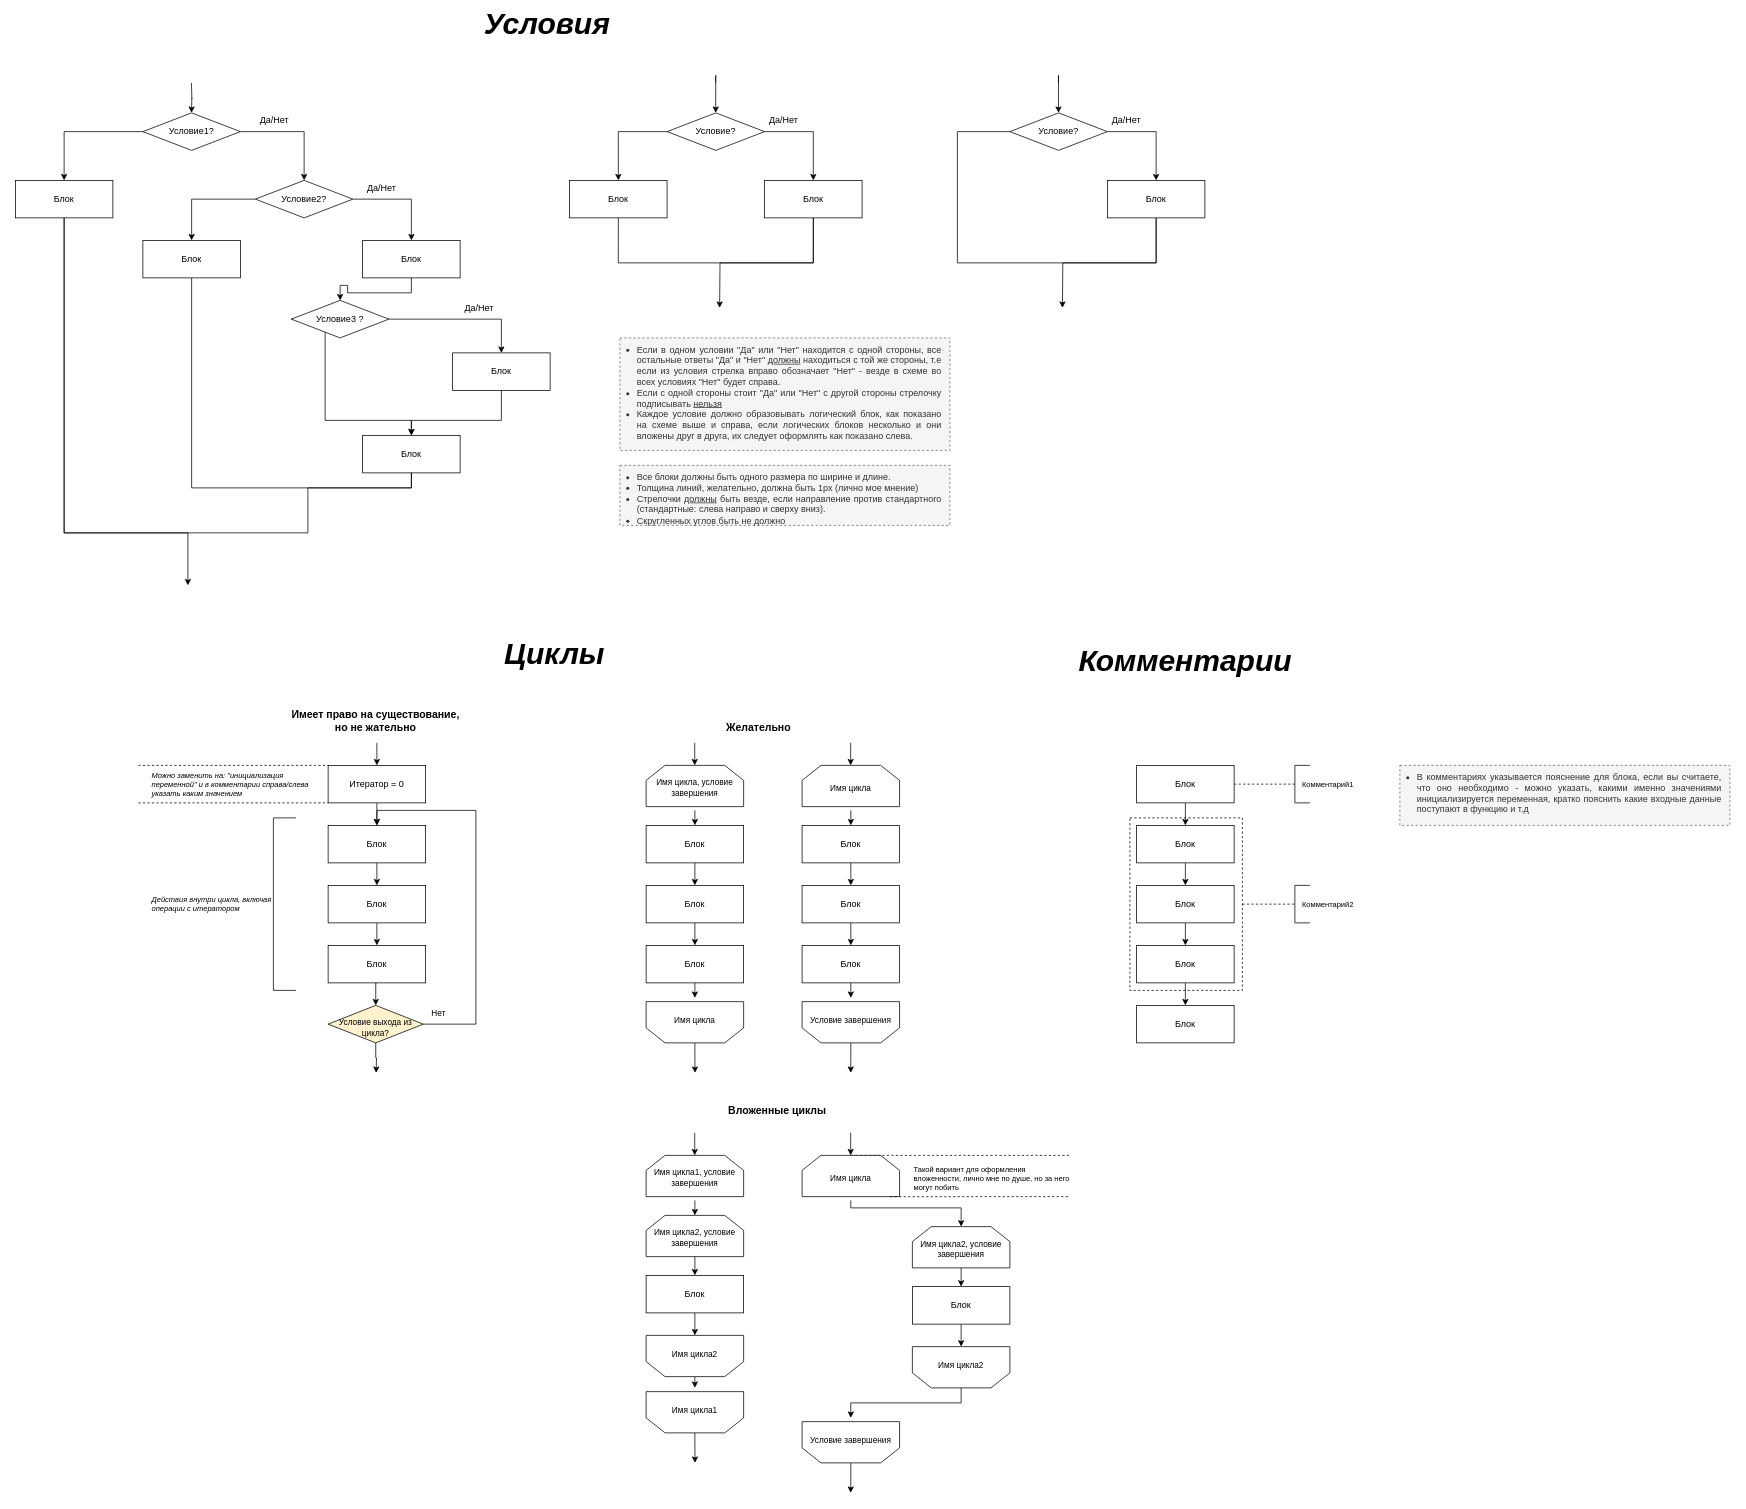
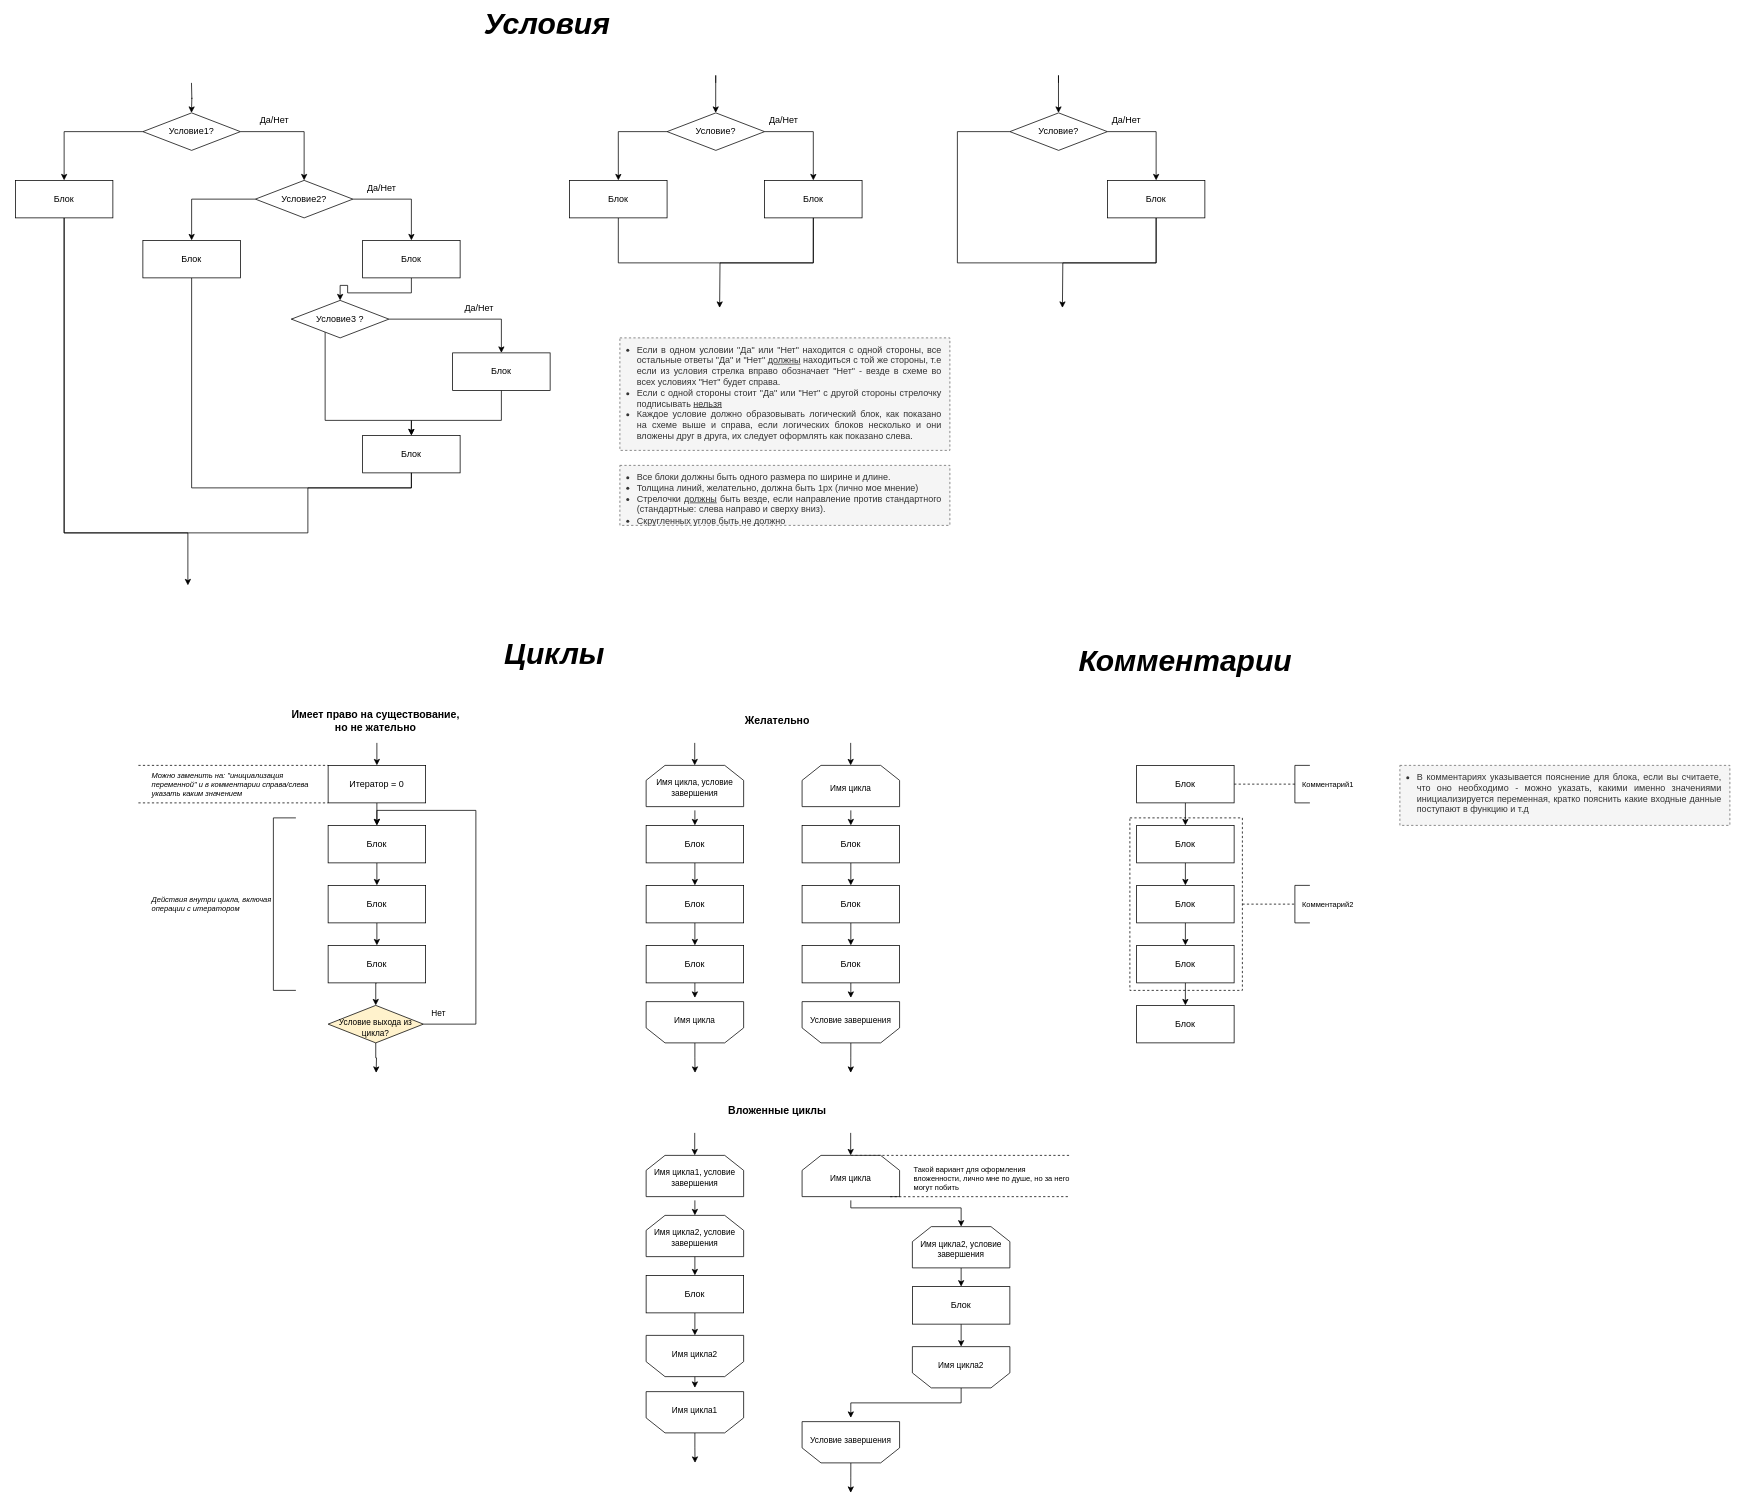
node "Желательно": moved (759, 728) -> (777, 720)
